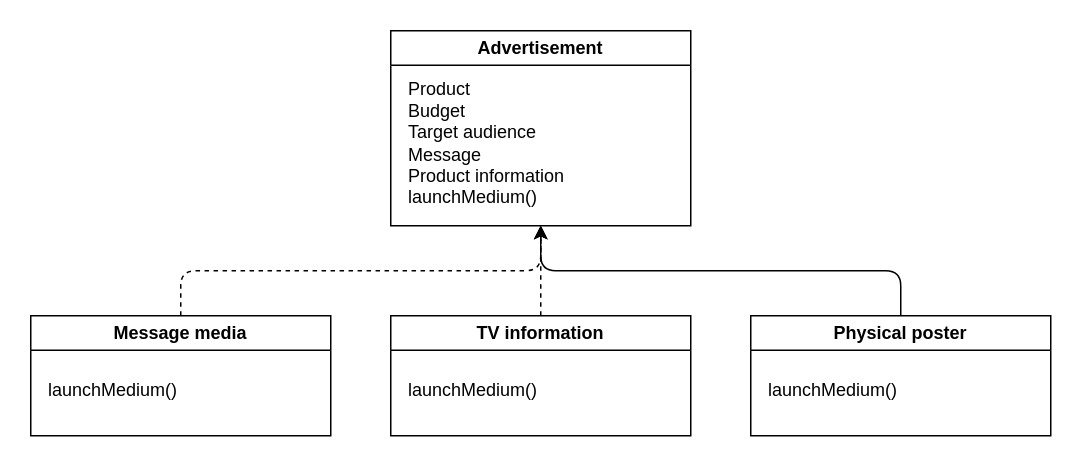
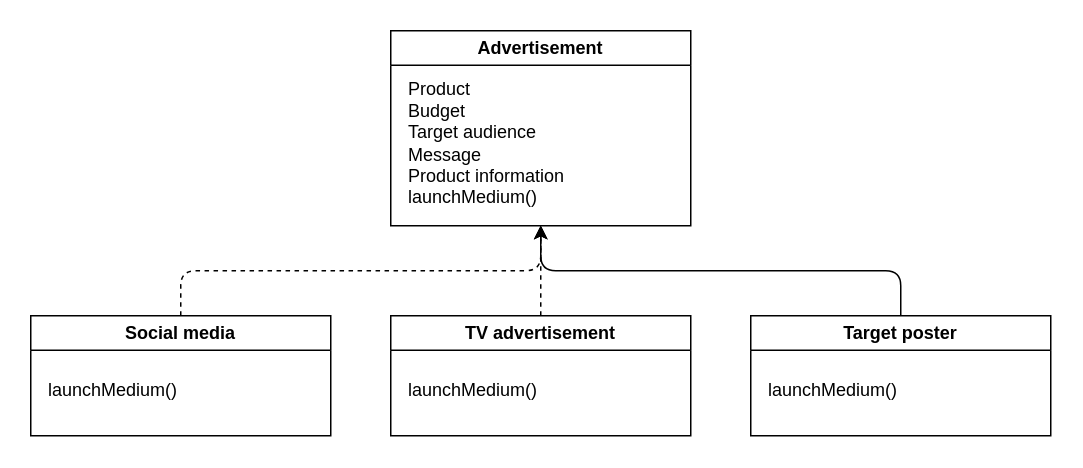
node "Message media": label "Message media" -> "Social media"
node "TV information": label "TV information" -> "TV advertisement"
node "Physical poster": label "Physical poster" -> "Target poster"
